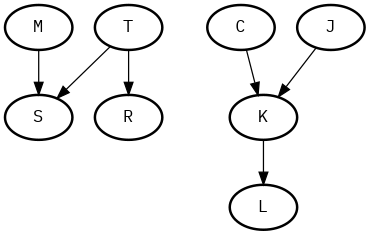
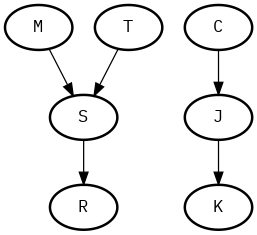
edge "T" -> "R": now "S" -> "R"
edge "C" -> "K": now "C" -> "J"
node "L": removed
